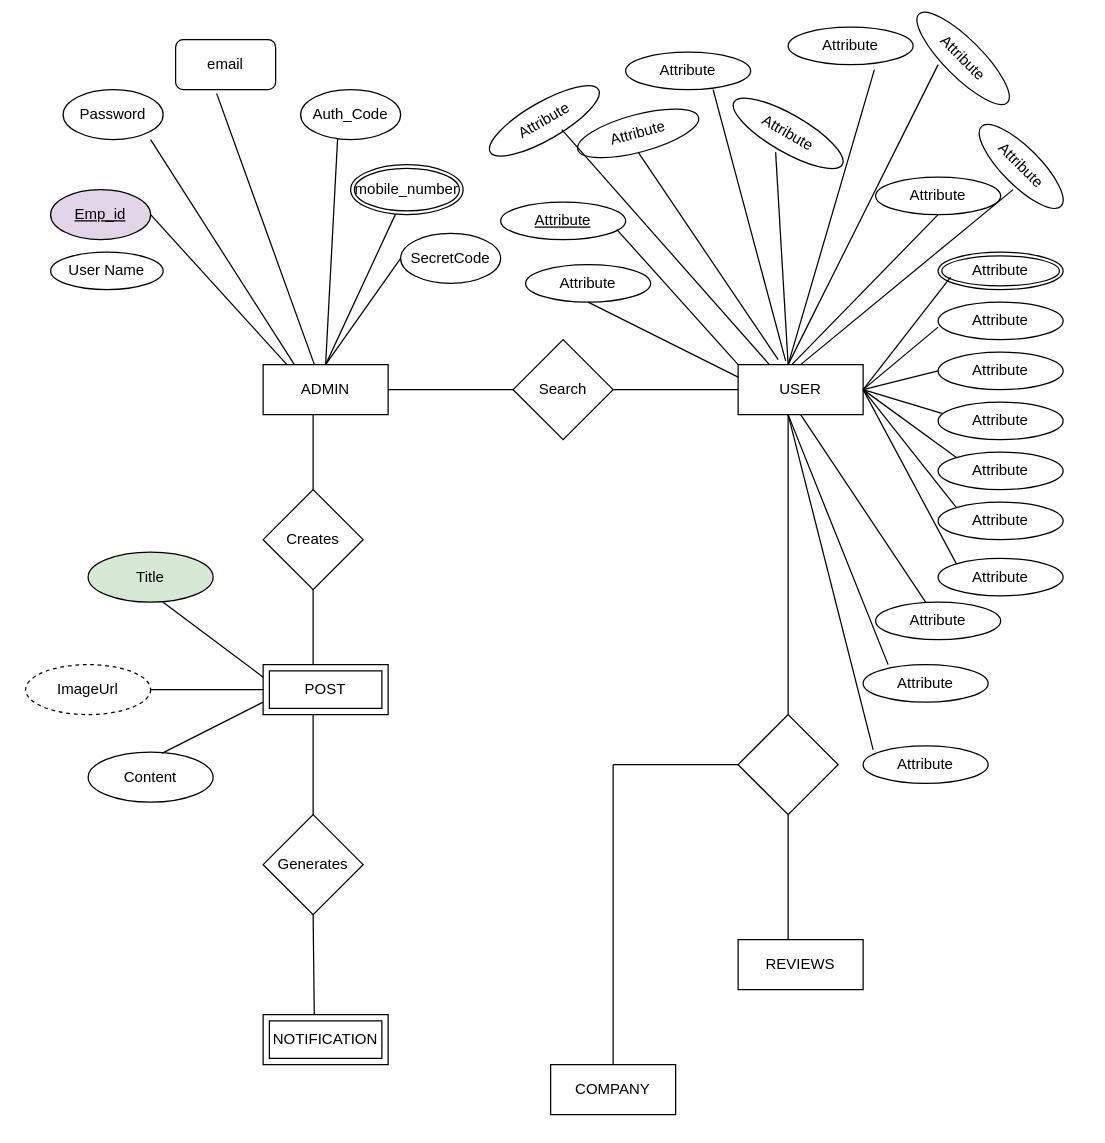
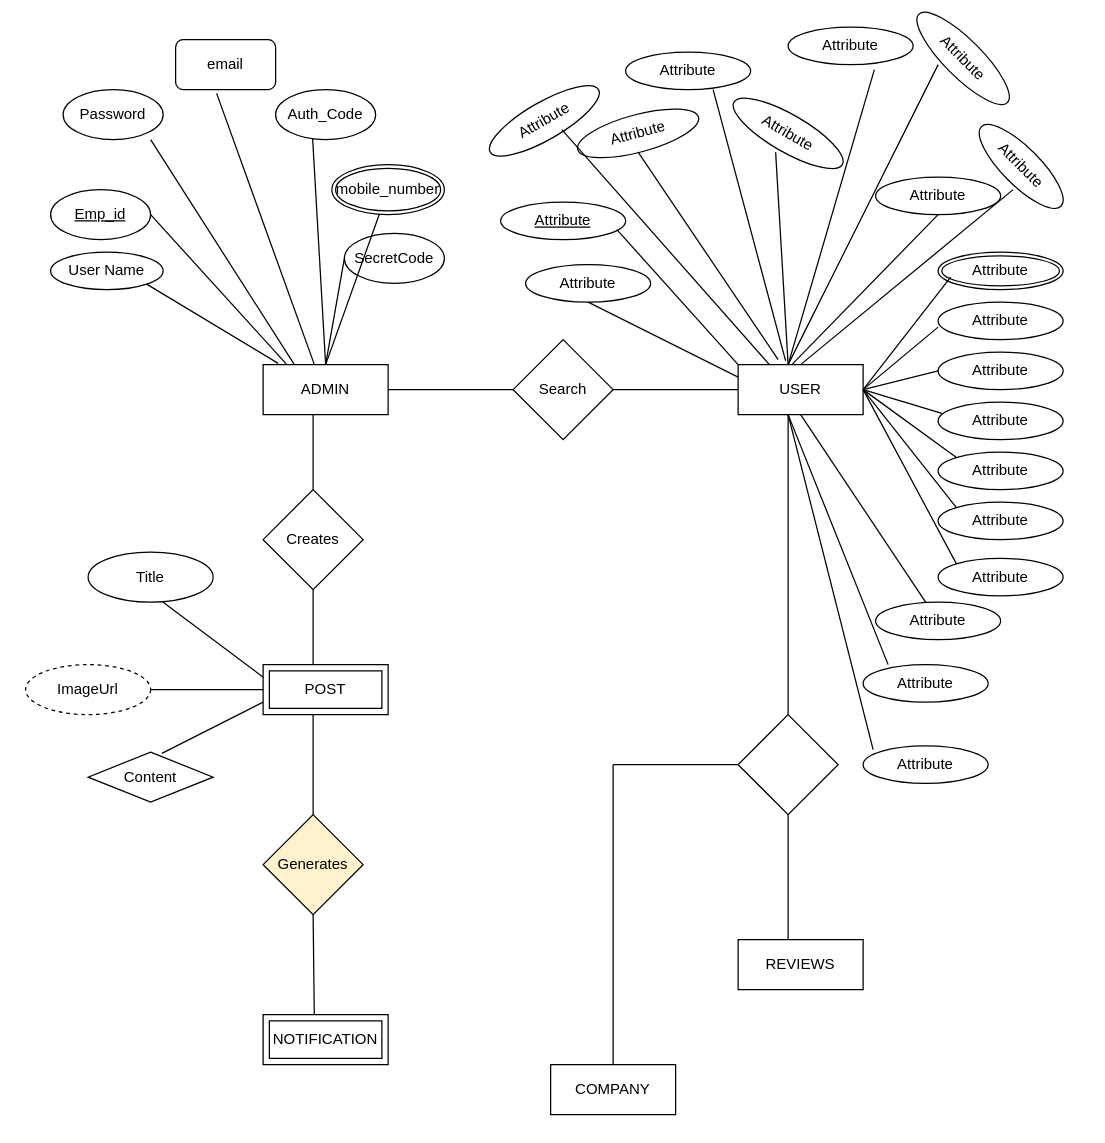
node "Auth_Code": moved (351, 114) -> (326, 114)
node "mobile_number": moved (407, 189) -> (388, 189)
node "Emp_id": fillcolor #e1d5e7 -> #ffffff
node "SecretCode": moved (451, 258) -> (394, 258)
edge "User Name" -- "ADMIN": added
node "Title": fillcolor #d5e8d4 -> #ffffff
node "Content": shape ellipse -> diamond
node "Generates": fillcolor #ffffff -> #fff2cc
